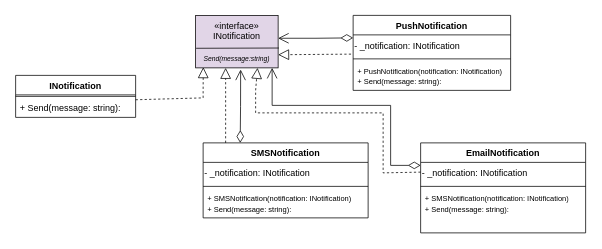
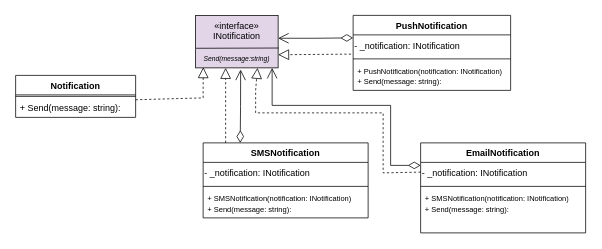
node "INotification": label "INotification" -> "Notification"
